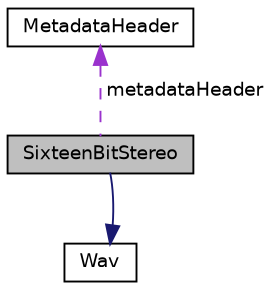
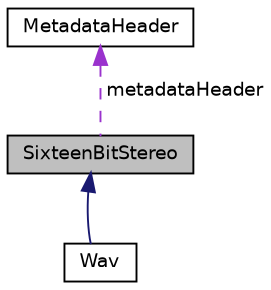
edge "SixteenBitStereo" -> "Wav": reversed
